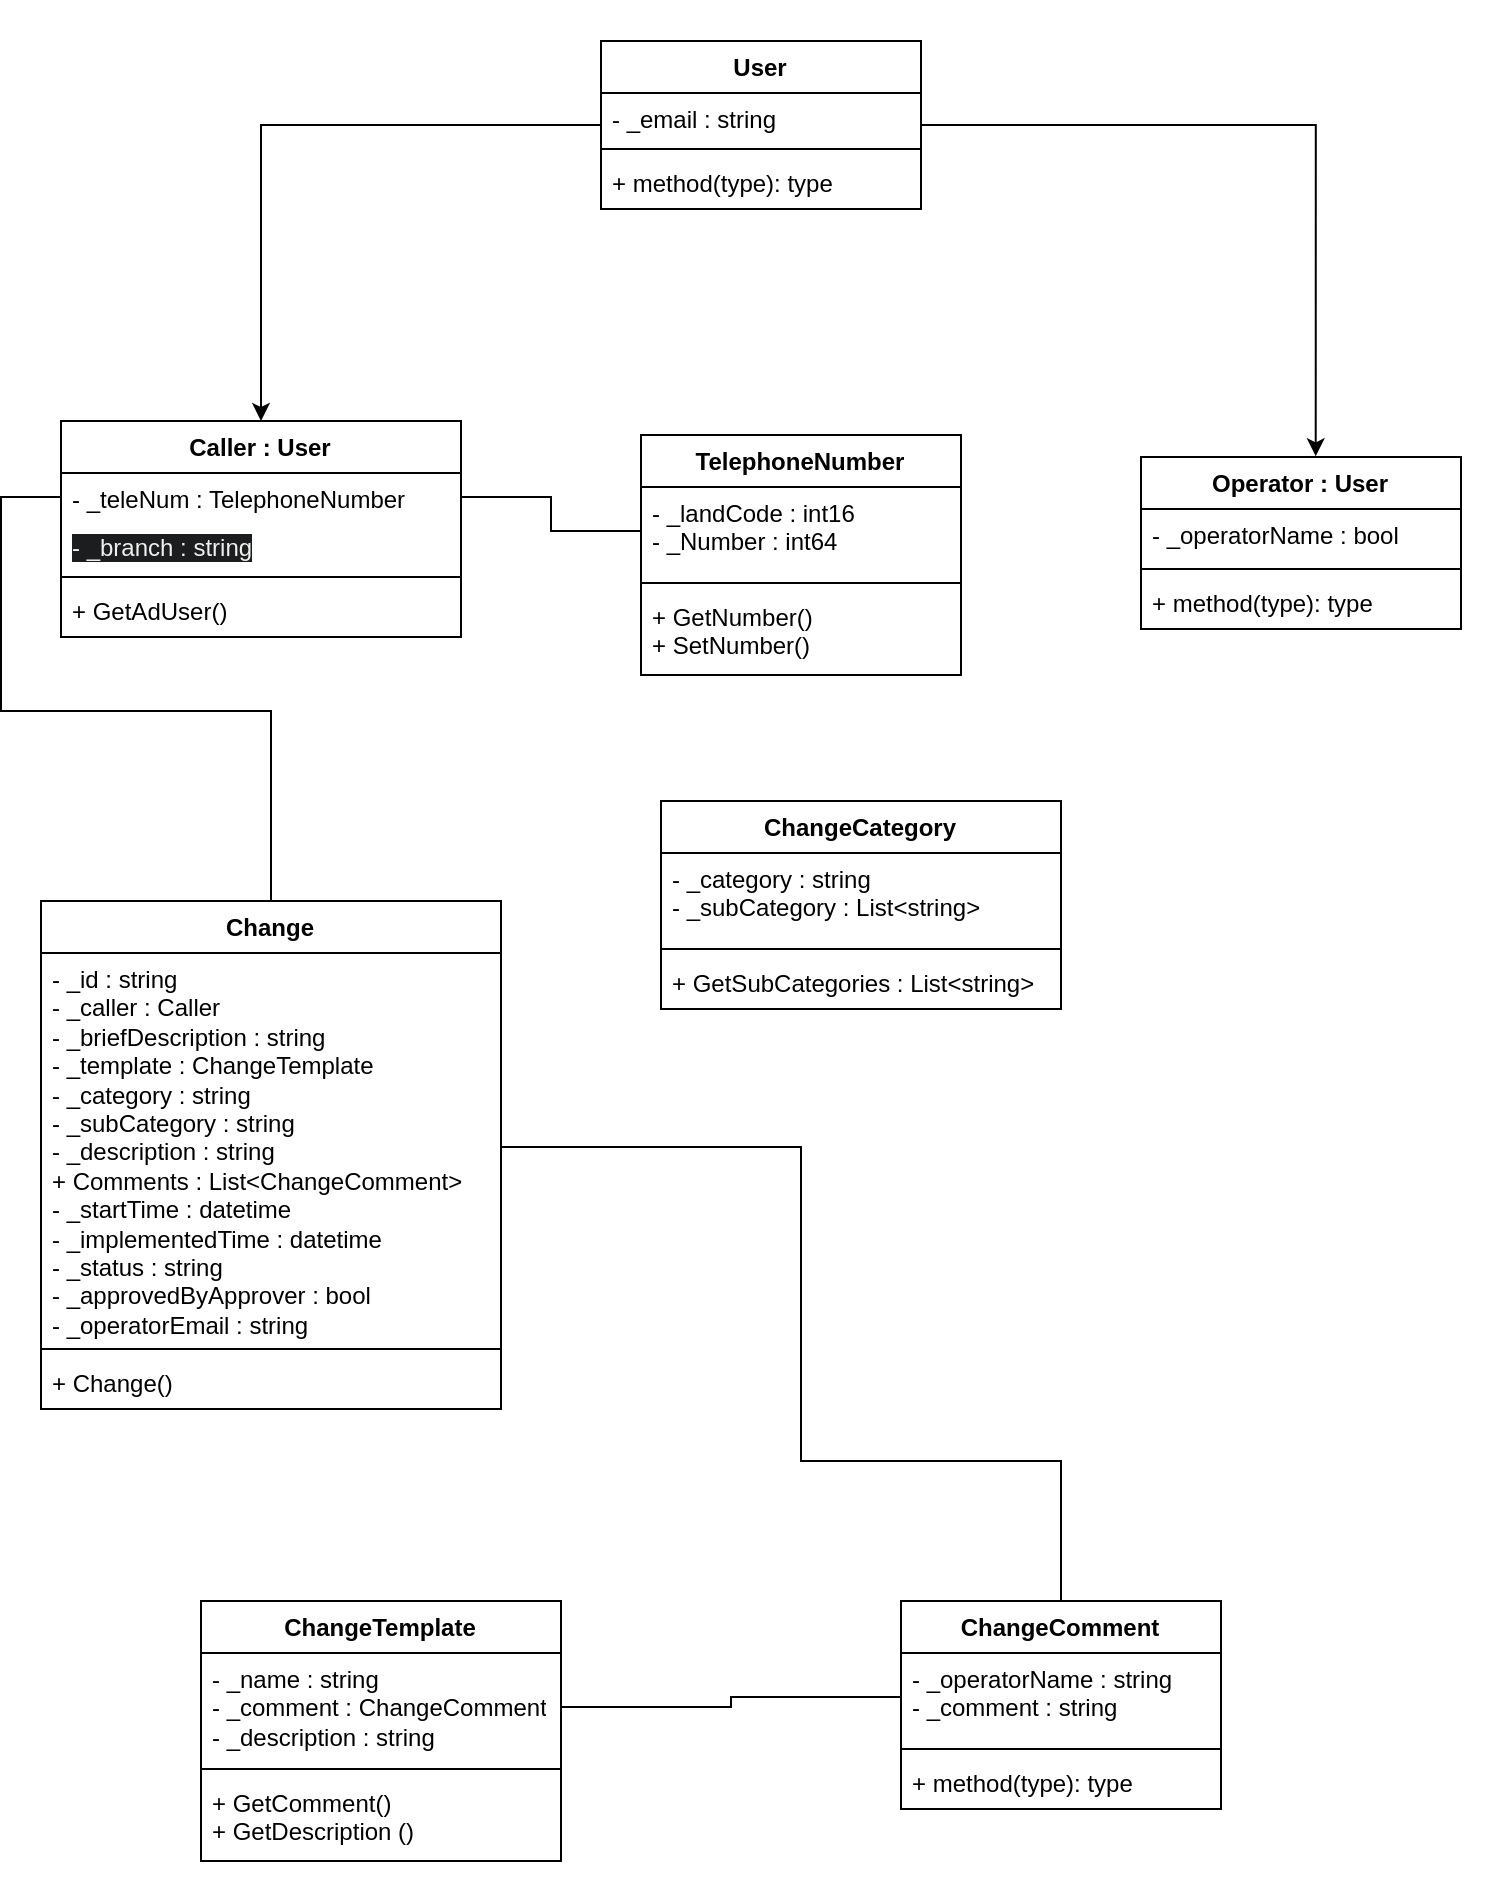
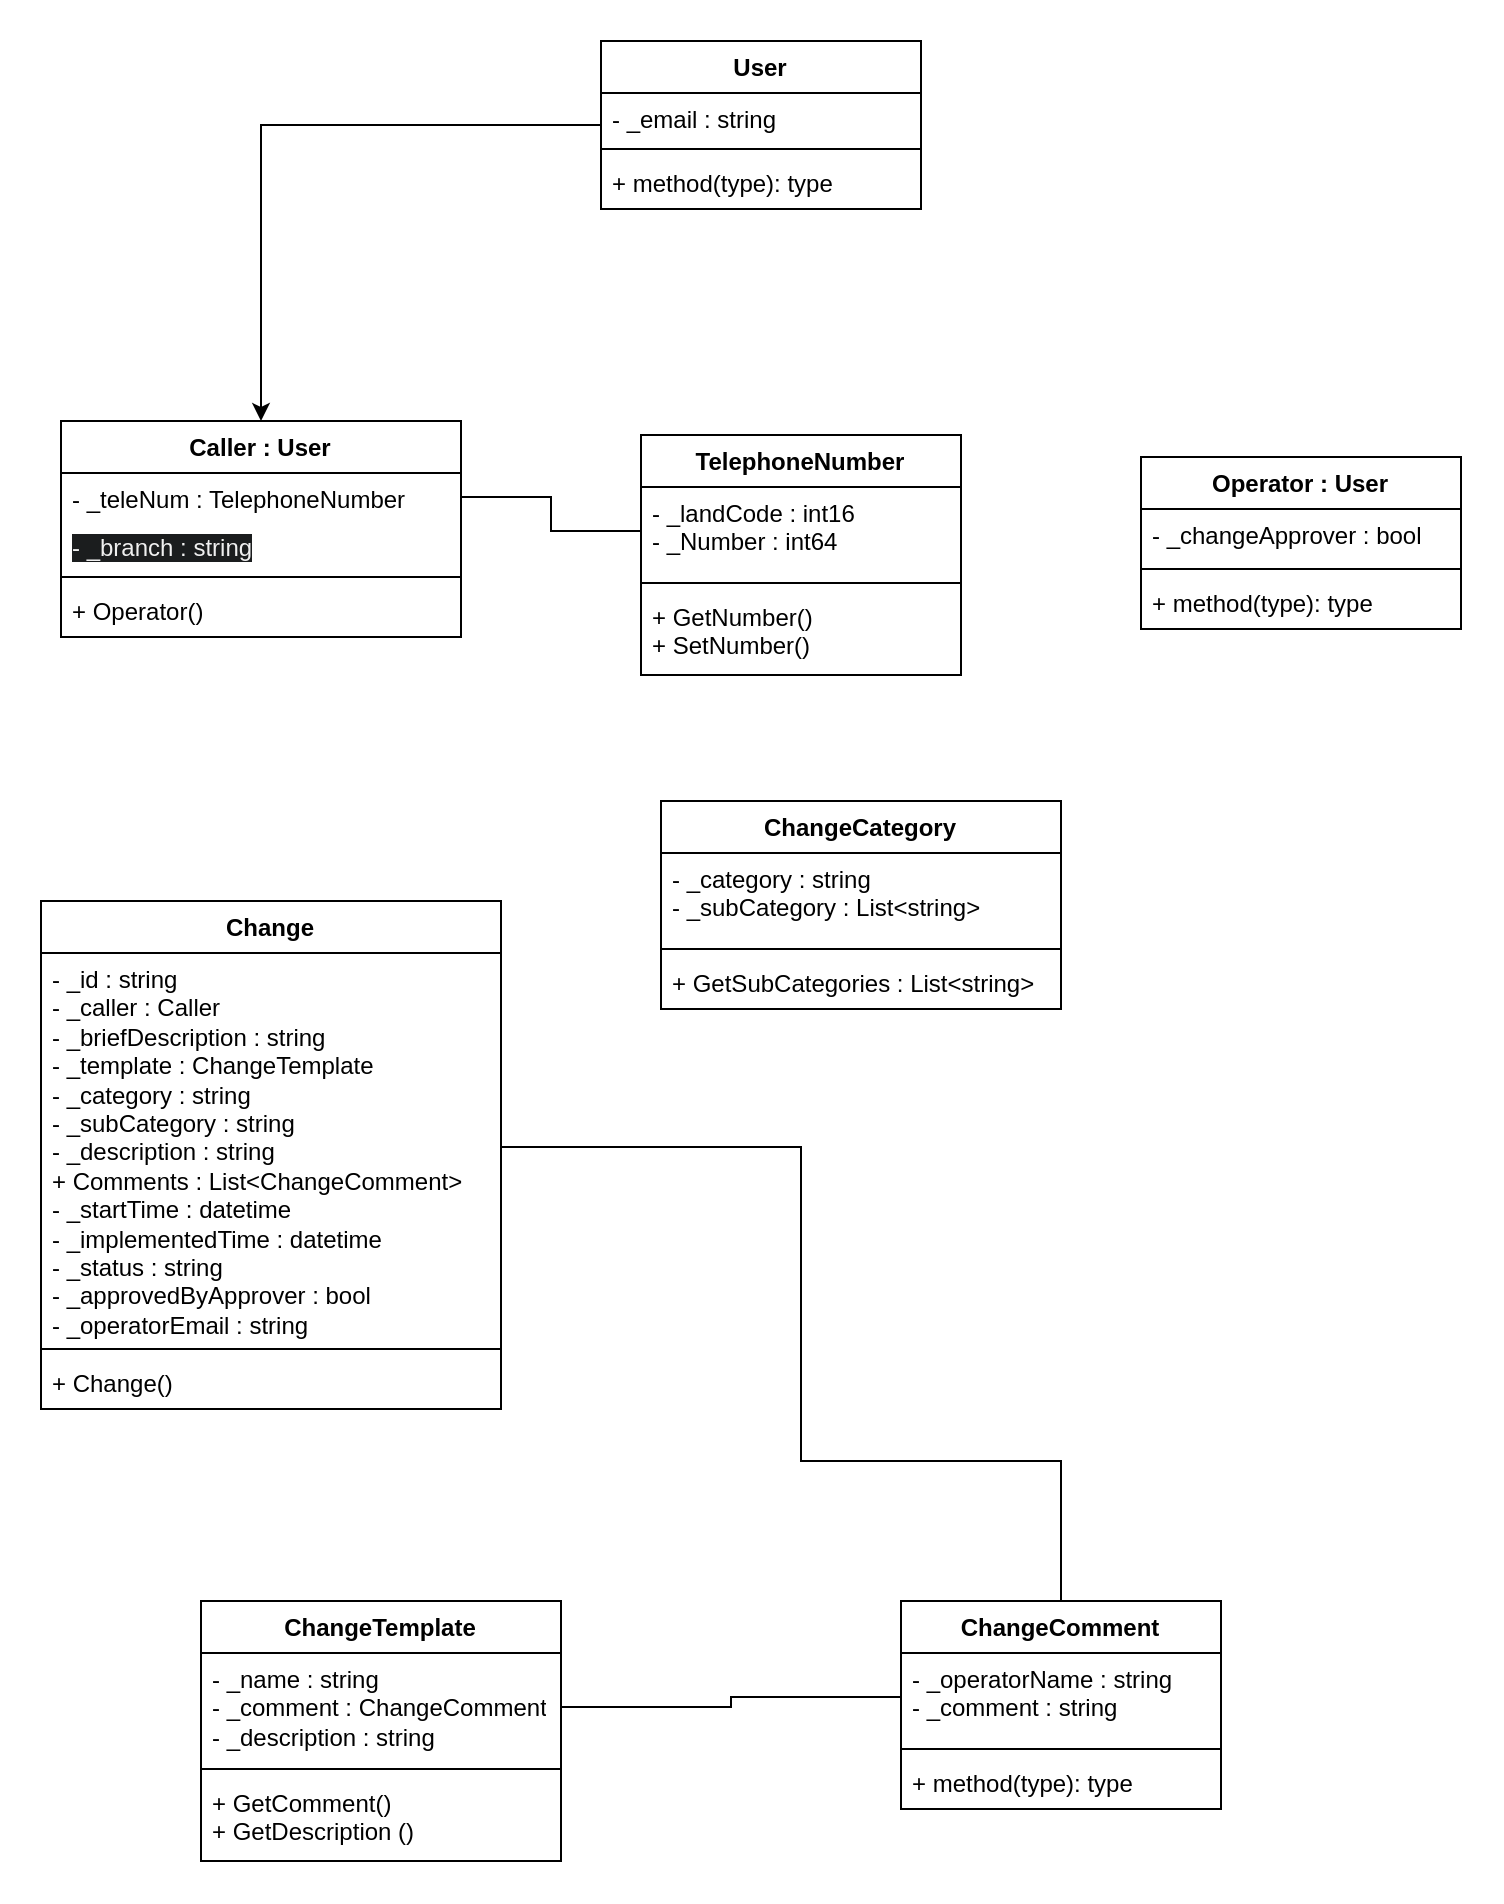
edge "User" -> "Operator : User": removed
node "- _operatorName : bool": label "- _operatorName : bool" -> "- _changeApprover : bool"
node "+ GetAdUser()": label "+ GetAdUser()" -> "+ Operator()"
edge "- _teleNum : TelephoneNumber" -- "Change": removed
